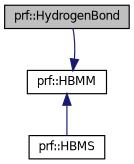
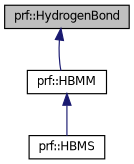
edge "prf::HydrogenBond" -> "prf::HBMM": reversed
